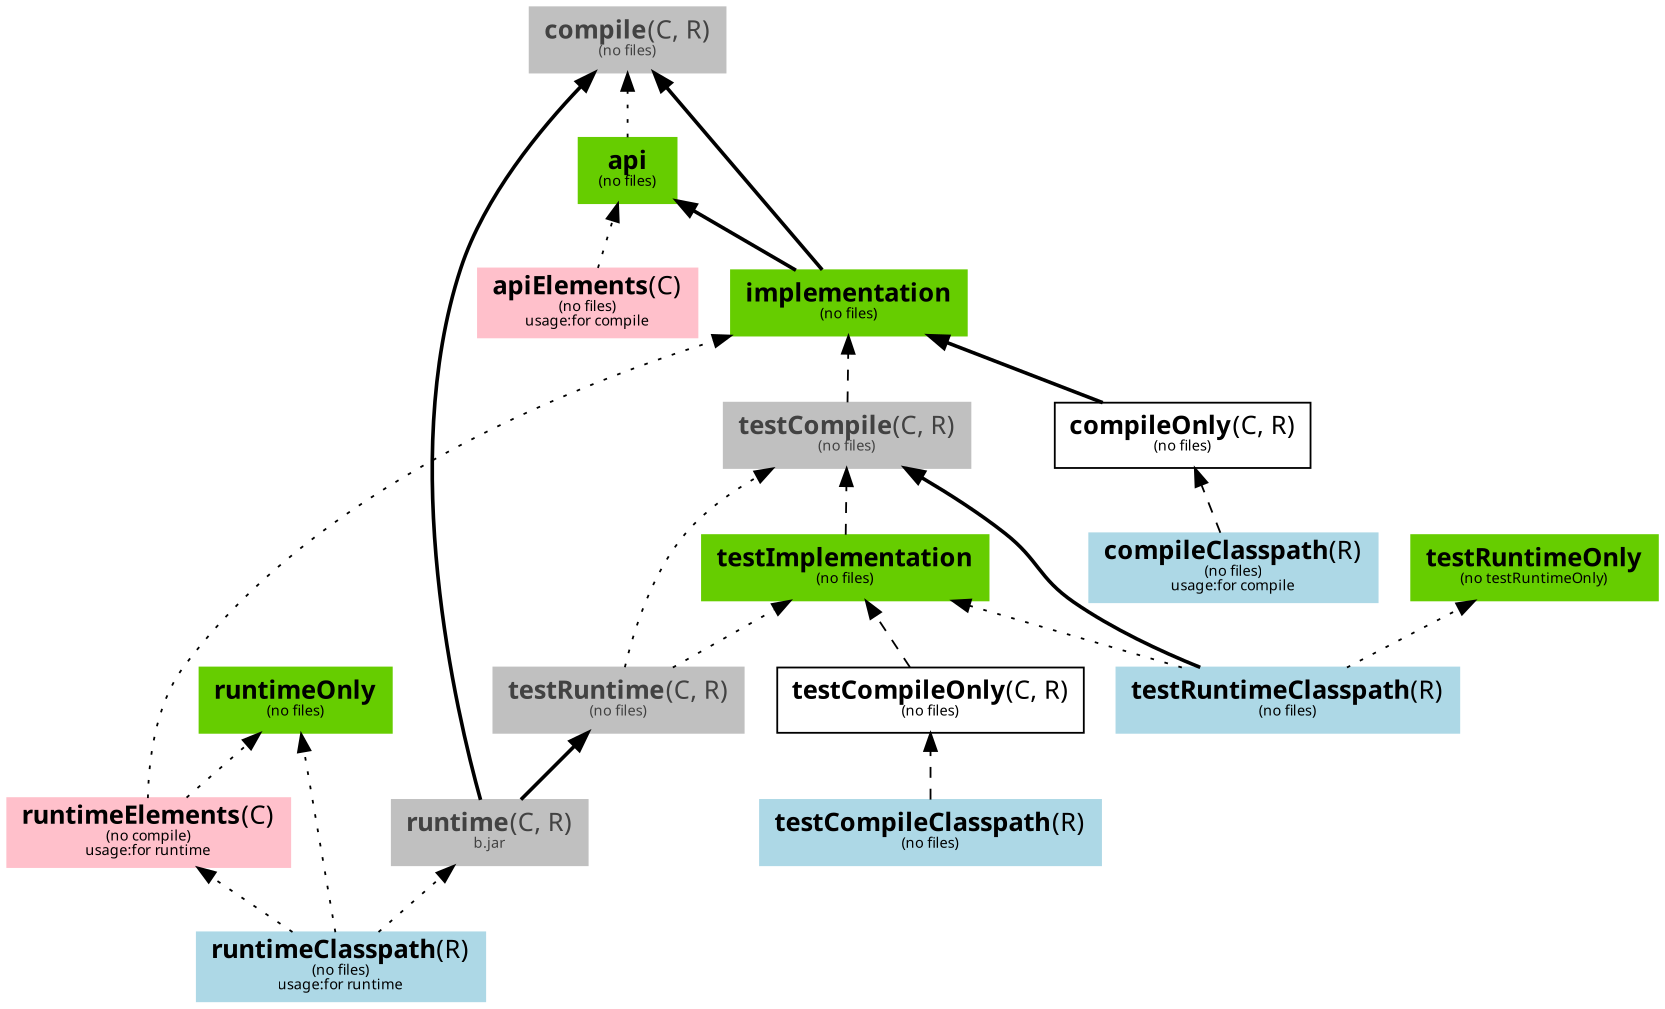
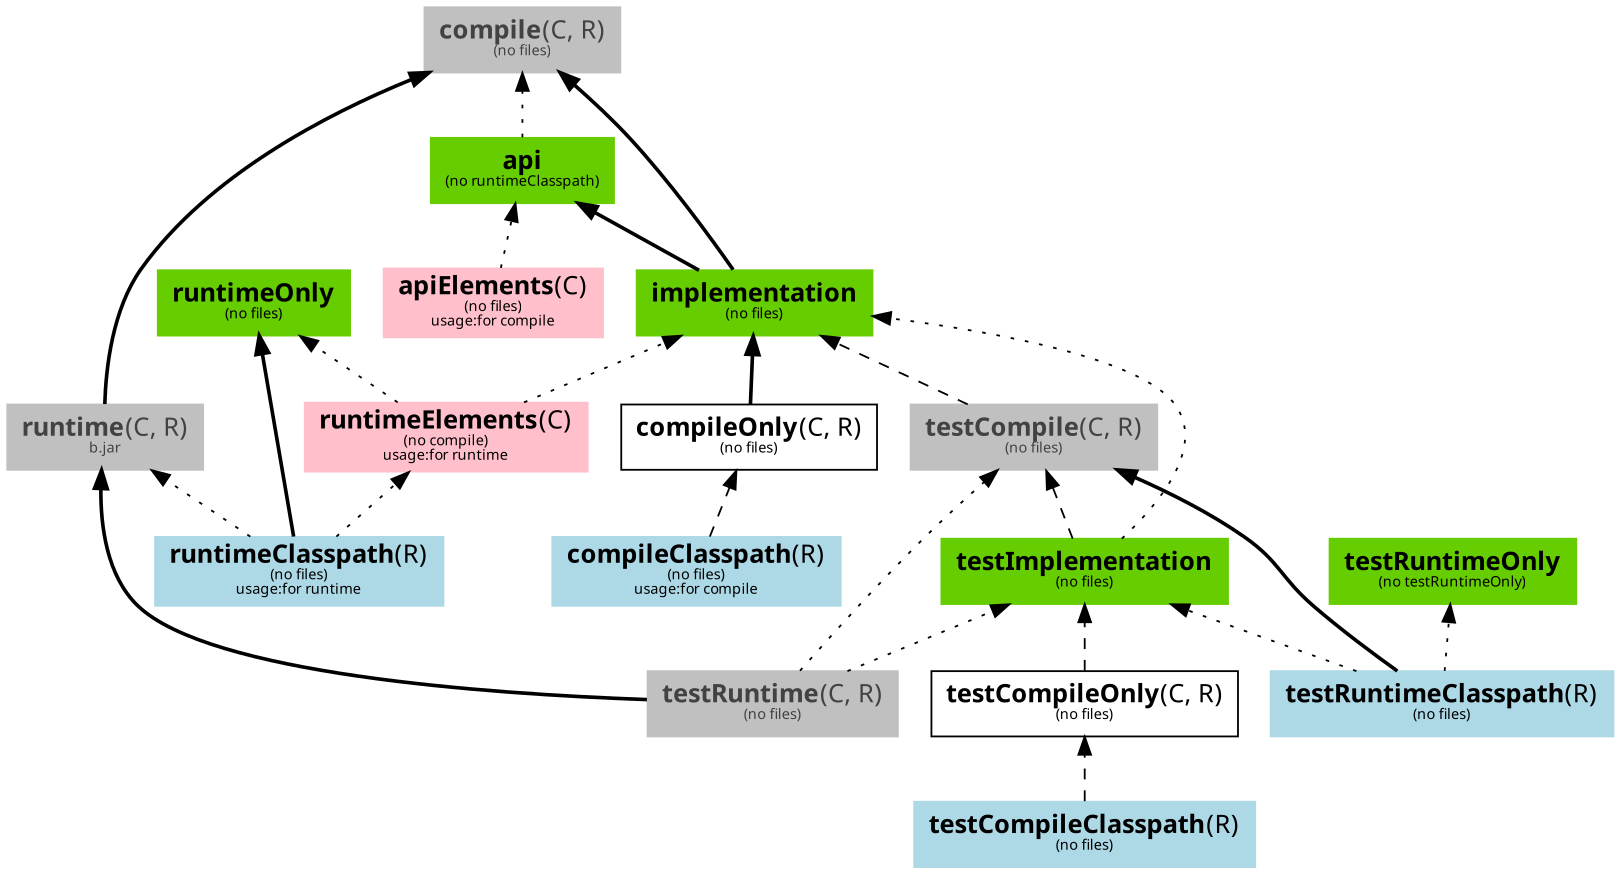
node "api": text "(no files)" -> "(no runtimeClasspath)"
edge "testImplementation" -> "implementation": added
edge "runtime" -> "testRuntime": reversed
edge "runtimeClasspath" -> "runtimeOnly": style dotted -> bold
